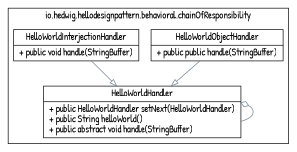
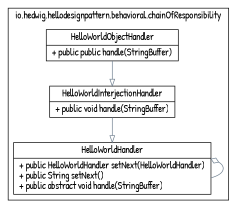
edge "HelloWorldObjectHandler" -> "HelloWorldHandler": now "HelloWorldObjectHandler" -> "HelloWorldInterjectionHandler"
node "HelloWorldHandler": text "+ public String helloWorld()" -> "+ public String setNext()"
